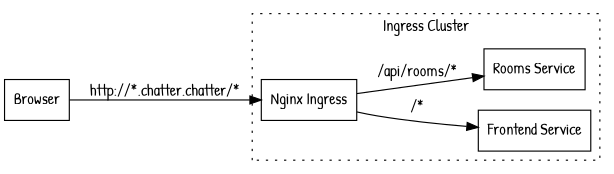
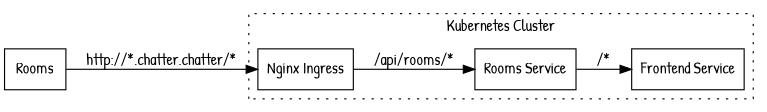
cluster "Ingress Cluster": label "Ingress Cluster" -> "Kubernetes Cluster"
node "Browser": label "Browser" -> "Rooms"
edge "Nginx Ingress" -> "Frontend Service": now "Rooms Service" -> "Frontend Service"
